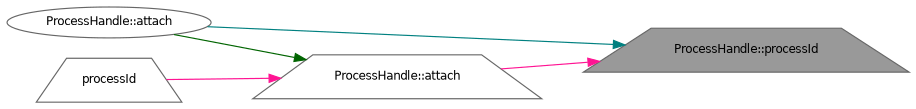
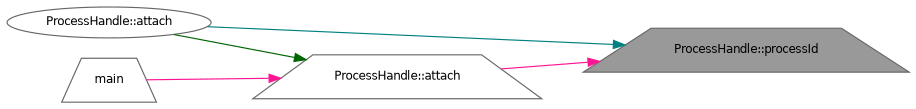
node "processId": label "processId" -> "main"
